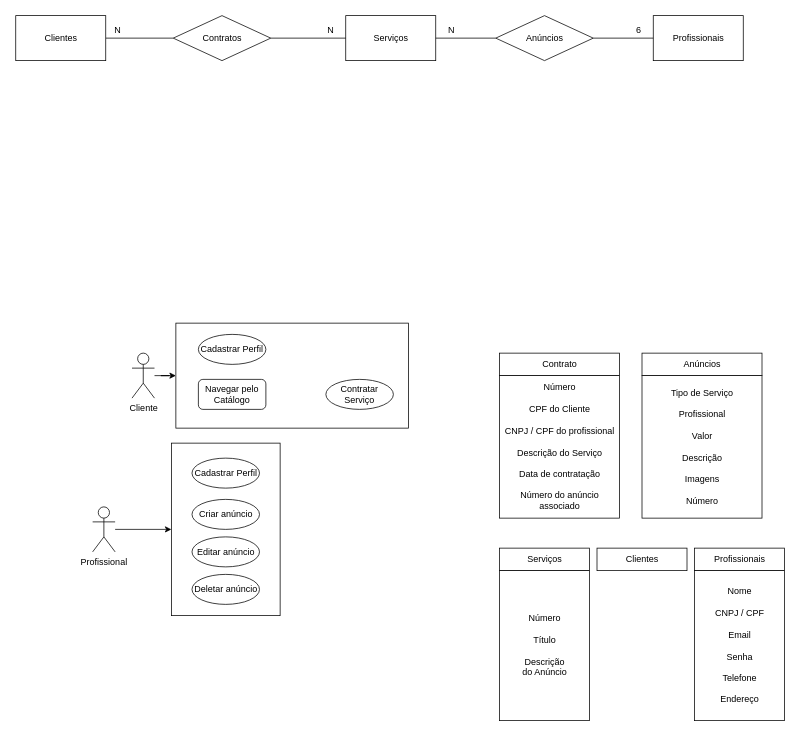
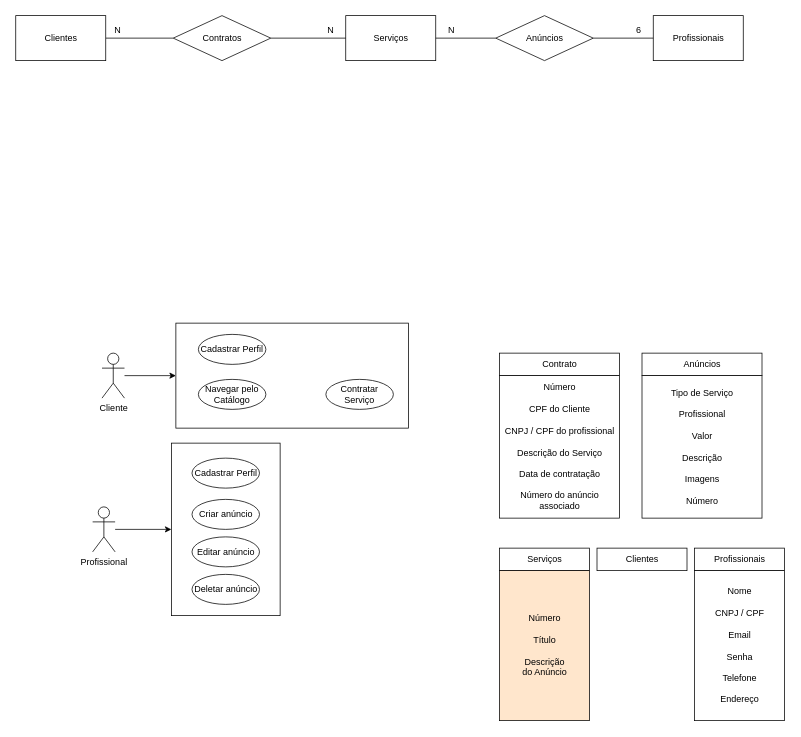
node "Cliente": moved (143, 375) -> (113, 375)
node "Navegar pelo Catálogo": shape rounded rectangle -> ellipse
node "Número Título Descrição do Anúncio": fillcolor #ffffff -> #ffe6cc
